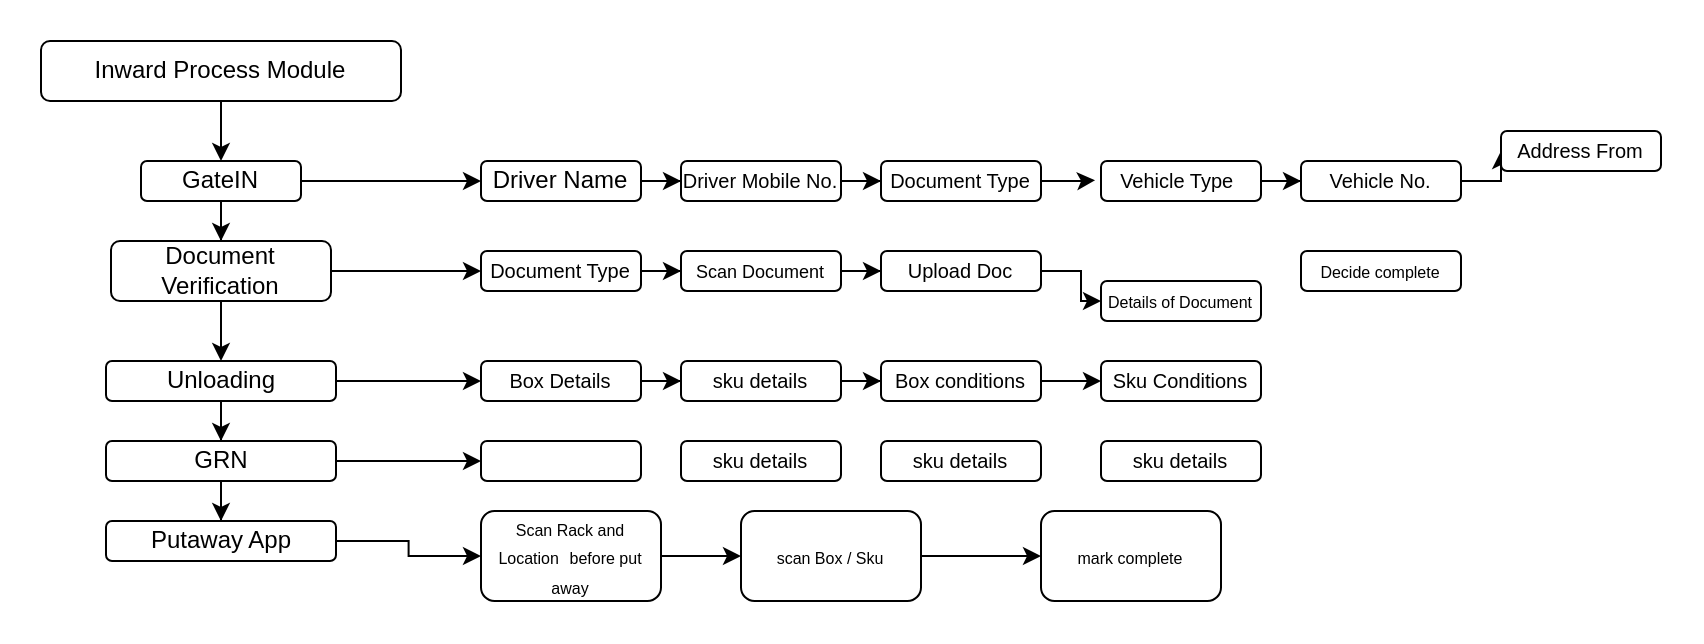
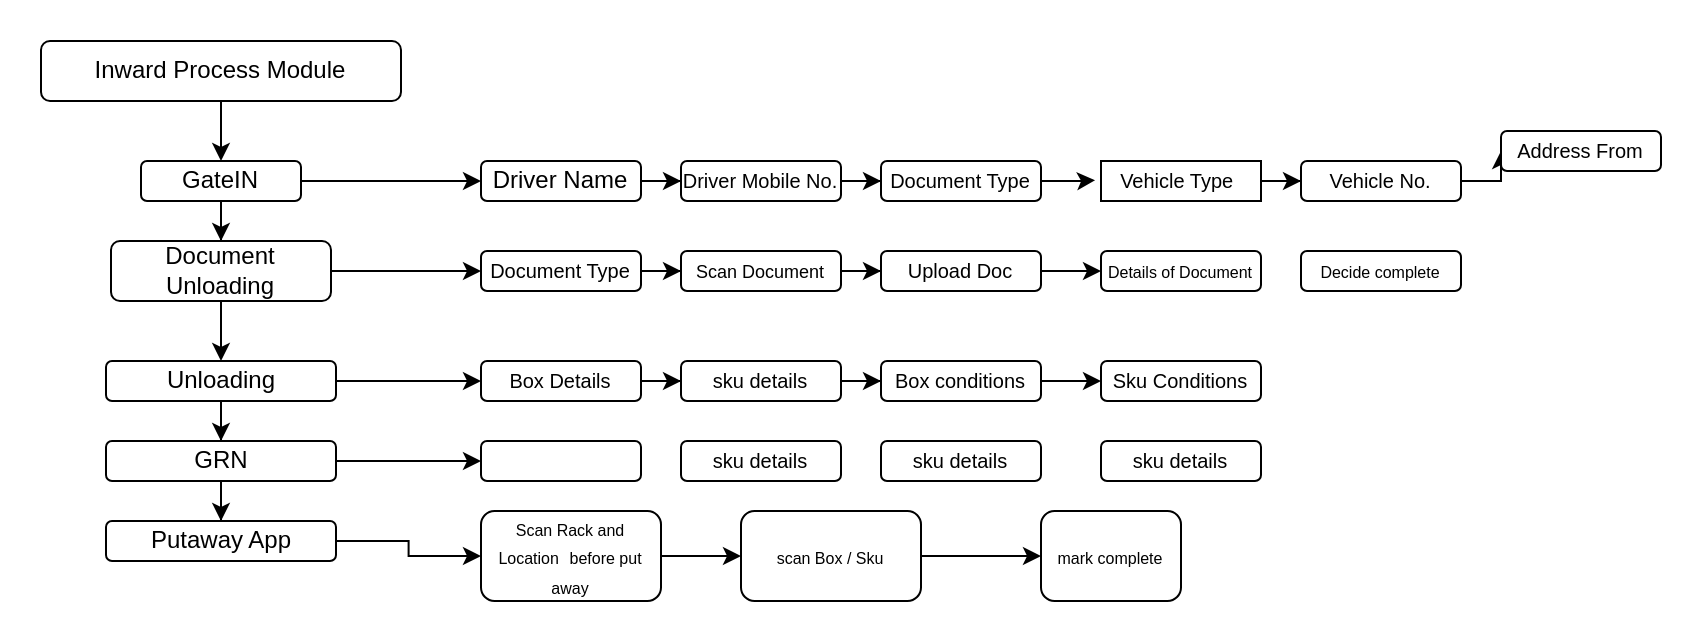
node "Vehicle Type": shape rounded rectangle -> rectangle
node "Document Verification": label "Document Verification" -> "Document Unloading"
node "Details of Document": moved (1181, 301) -> (1181, 271)
node "mark complete": size 180x90 -> 140x90
